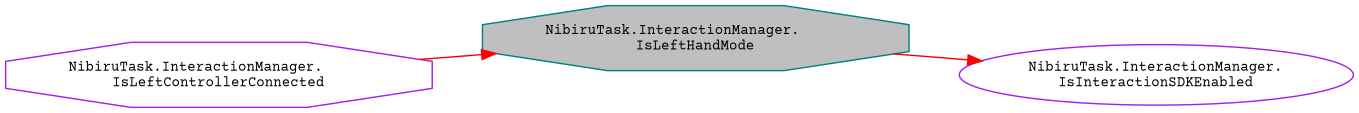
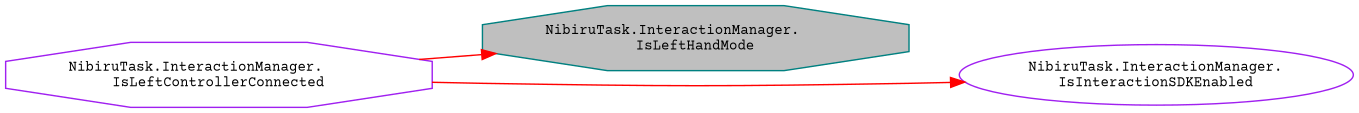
edge "NibiruTask.InteractionManager. IsLeftHandMode" -> "NibiruTask.InteractionManager. IsInteractionSDKEnabled": now "NibiruTask.InteractionManager. IsLeftControllerConnected" -> "NibiruTask.InteractionManager. IsInteractionSDKEnabled"
